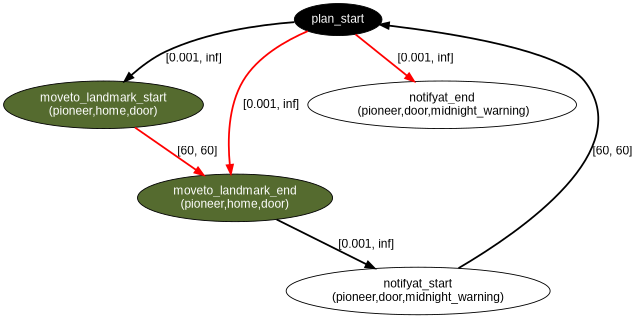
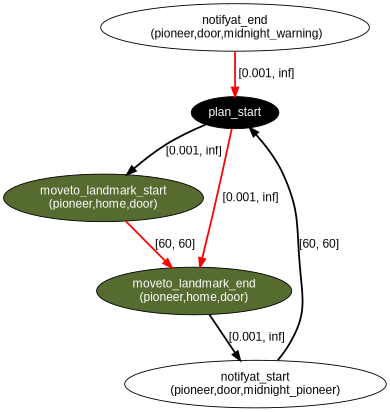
edge "plan_start" -> "notifyat_end (pioneer,door,midnight_warning)": reversed
node "notifyat_start (pioneer,door,midnight_warning)": label "notifyat_start (pioneer,door,midnight_warning)" -> "notifyat_start (pioneer,door,midnight_pioneer)"
